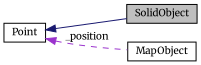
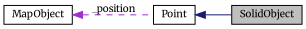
edge "MapObject" -> "Point": reversed
